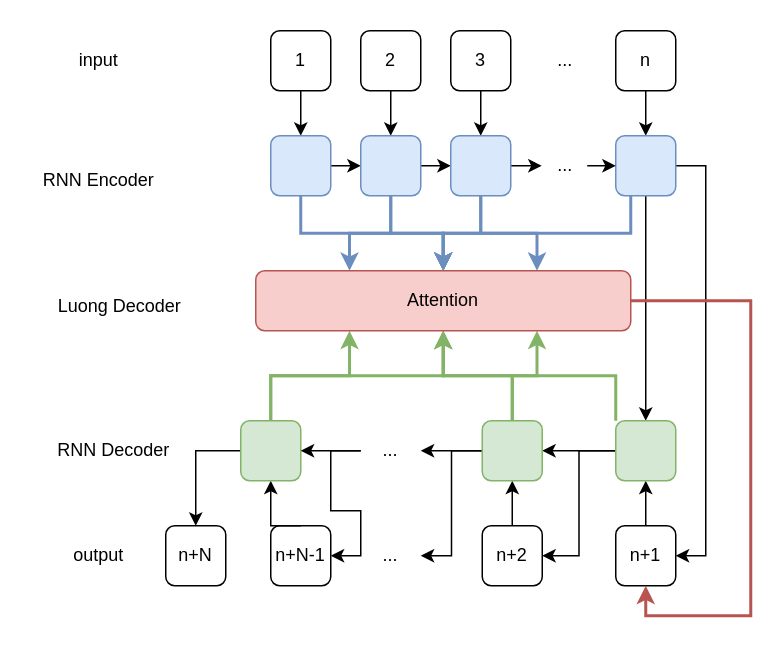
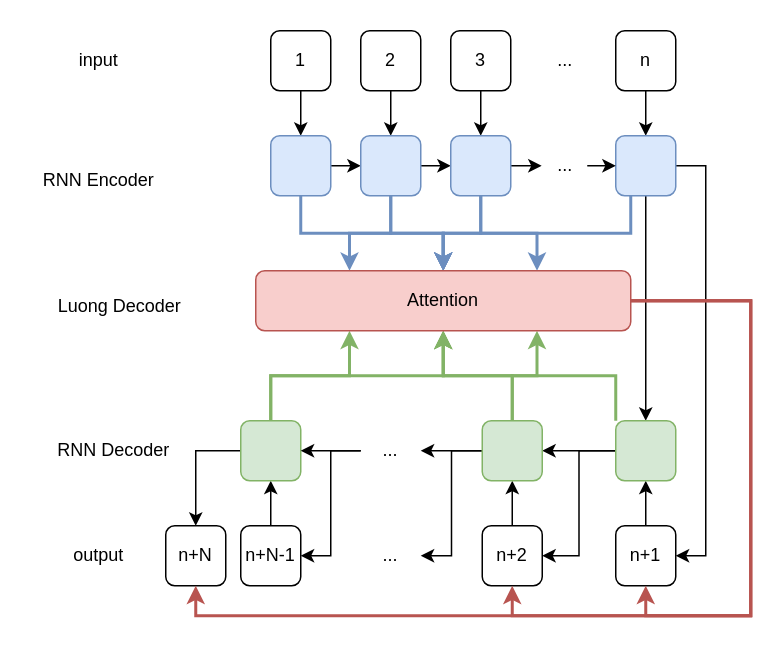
node "n+N-1": moved (301, 556) -> (271, 556)
edge "Attention" -> "n+2": added
edge "Attention" -> "n+N": added
